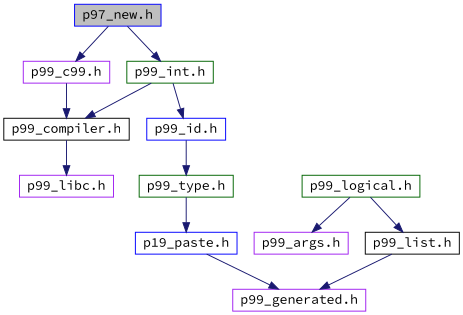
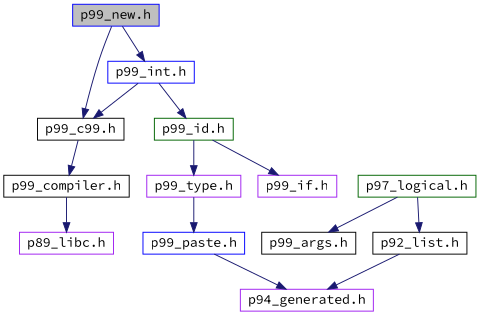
node "p97_new.h": label "p97_new.h" -> "p99_new.h"
node "p99_c99.h": color purple -> black
node "p99_int.h": color darkgreen -> blue
edge "p99_int.h" -> "p99_compiler.h": now "p99_int.h" -> "p99_c99.h"
node "p99_id.h": color blue -> darkgreen
node "p99_libc.h": label "p99_libc.h" -> "p89_libc.h"
node "p99_type.h": color darkgreen -> purple
node "p99_if.h": added
node "p99_logical.h": label "p99_logical.h" -> "p97_logical.h"
node "p19_paste.h": label "p19_paste.h" -> "p99_paste.h"
node "p99_args.h": color purple -> black
node "p99_list.h": label "p99_list.h" -> "p92_list.h"
node "p99_generated.h": label "p99_generated.h" -> "p94_generated.h"
